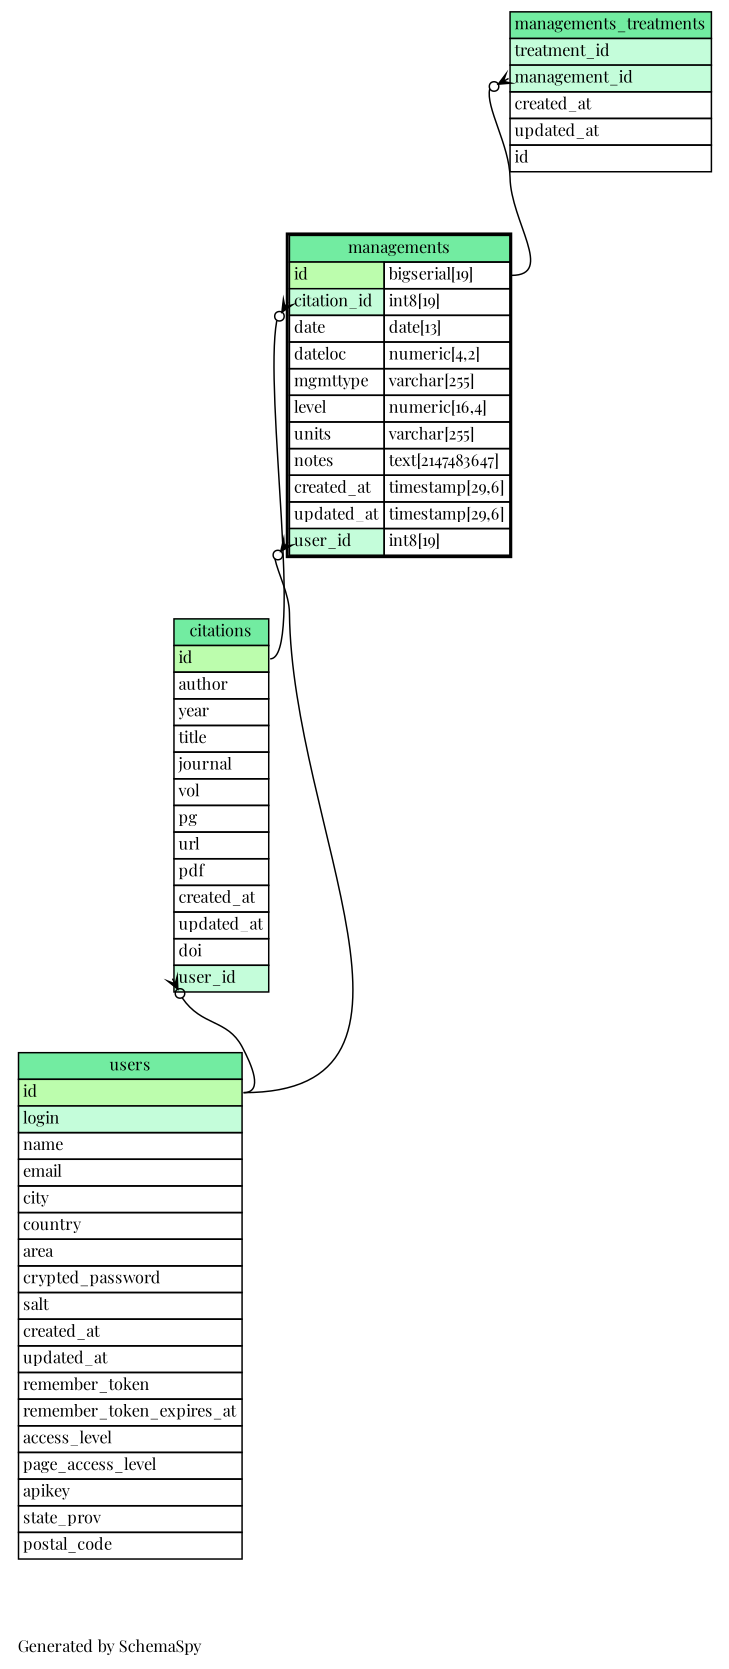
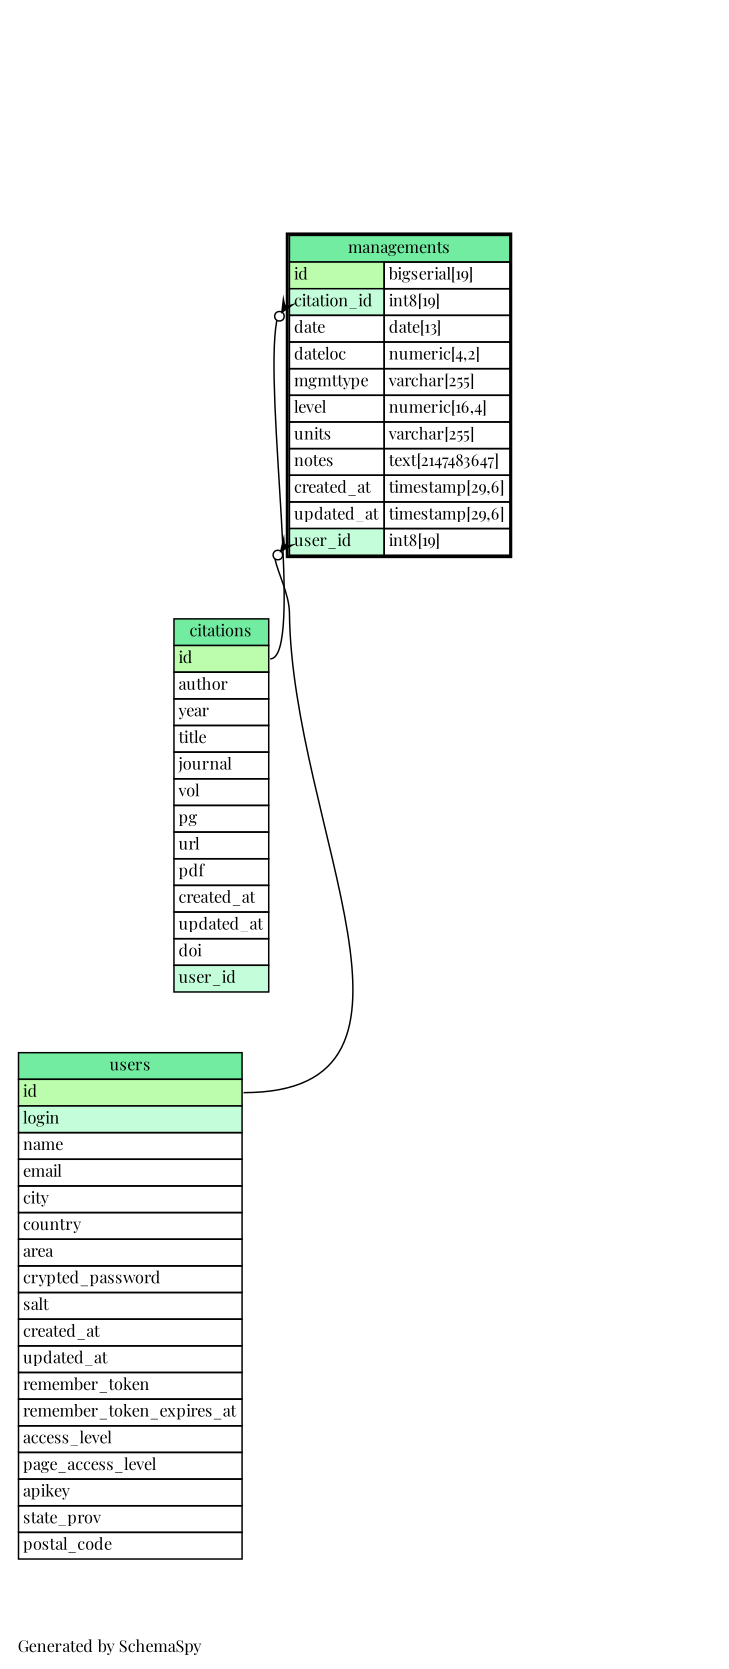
node "managements_treatments": removed
edge "users" -> "citations": removed
